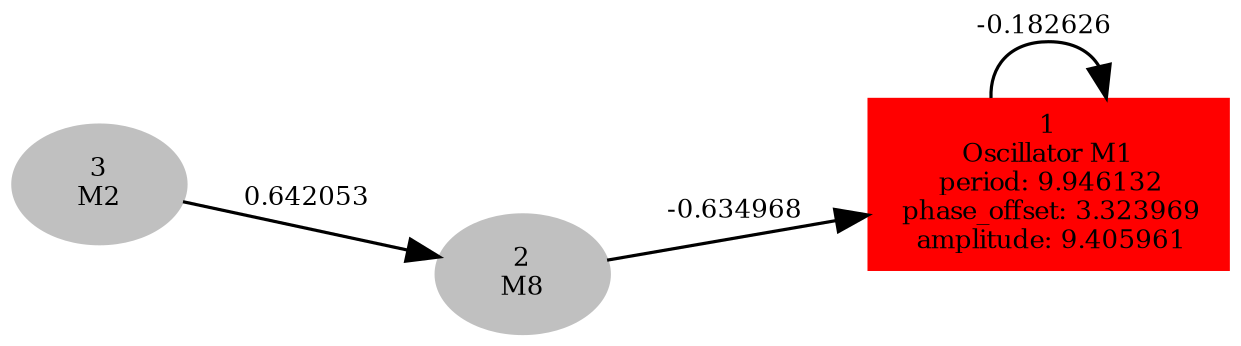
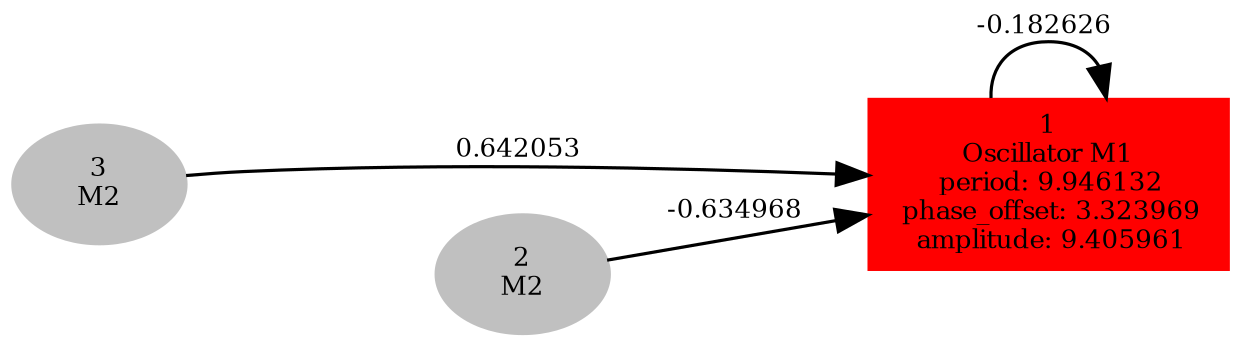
edge "3" -> "2": now "3" -> "1"
node "2": text "M8" -> "M2"
